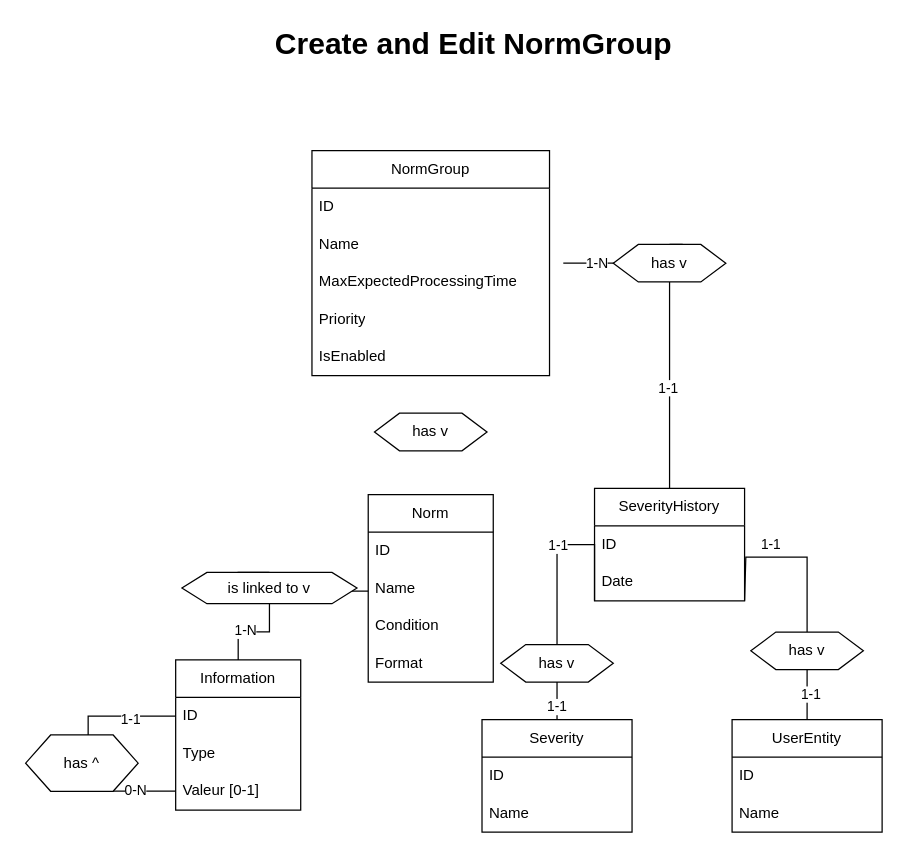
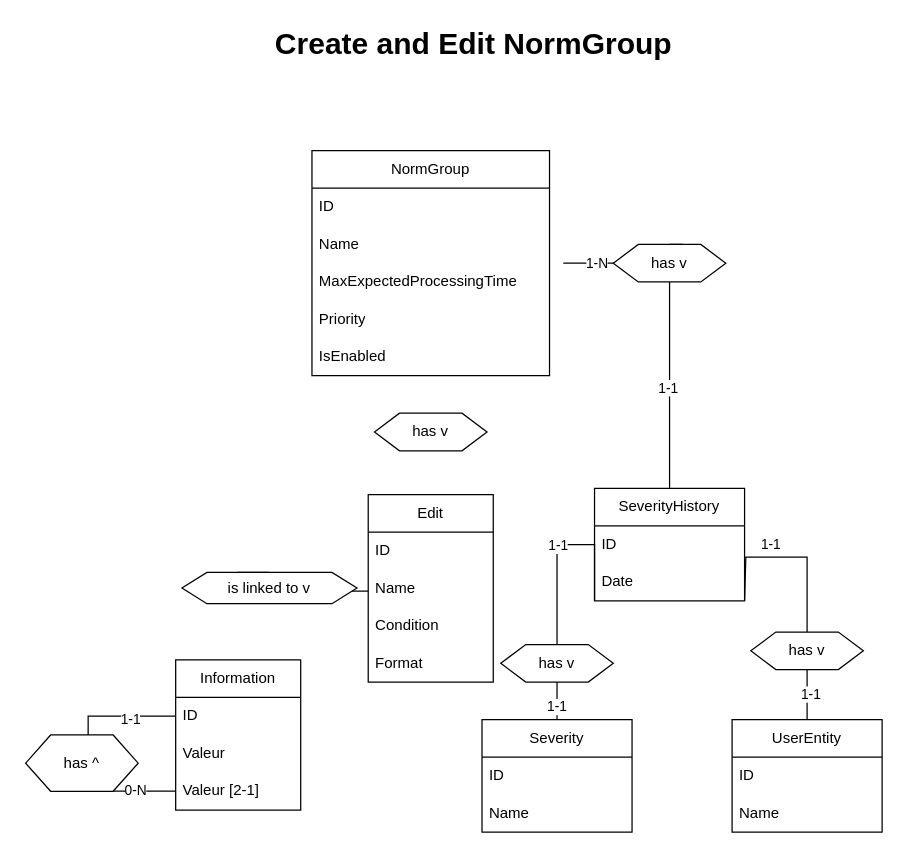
node "Norm": label "Norm" -> "Edit"
edge "is linked to v" -- "Information": removed, label "1-N"
node "Type": label "Type" -> "Valeur"
node "Valeur [0-1]": label "Valeur [0-1]" -> "Valeur [2-1]"
